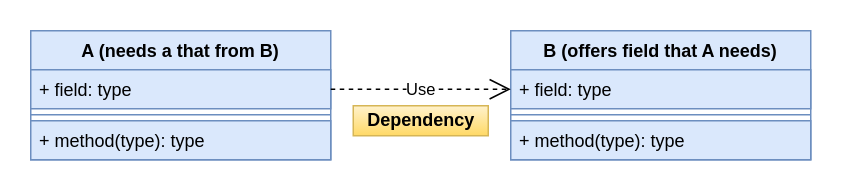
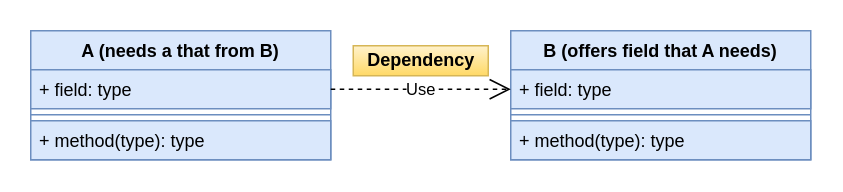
node "Dependency": moved (421, 121) -> (421, 61)
